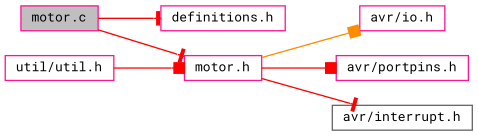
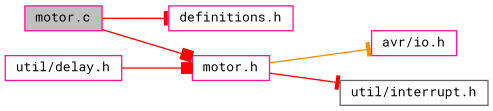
edge "motor.c" -> "motor.h": arrowhead tee -> box
edge "motor.h" -> "avr/io.h": arrowhead box -> tee
node "util/util.h": label "util/util.h" -> "util/delay.h"
node "avr/portpins.h": removed
node "avr/interrupt.h": label "avr/interrupt.h" -> "util/interrupt.h"
